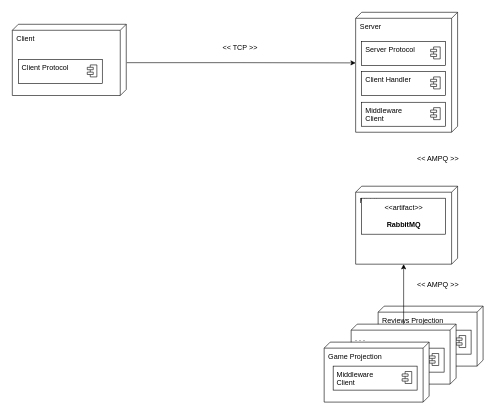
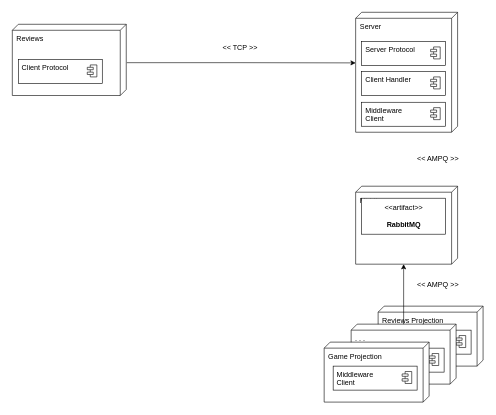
node "Client": label "Client" -> "Reviews"
